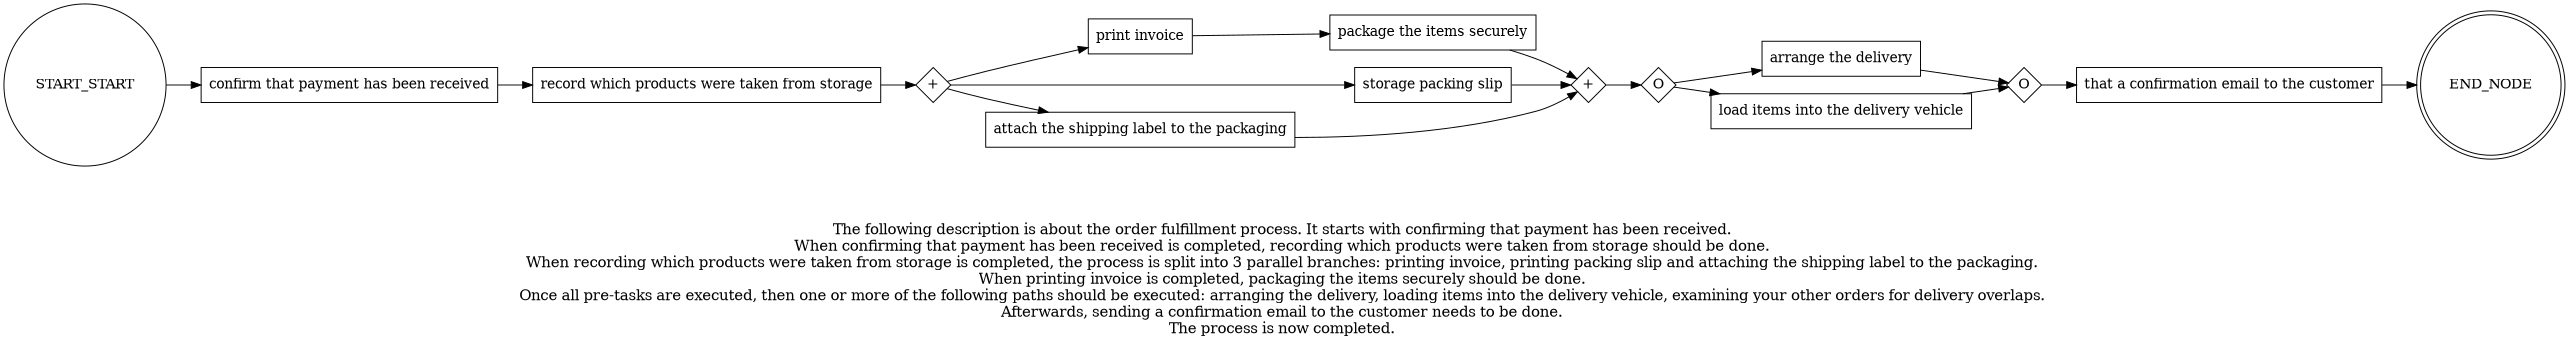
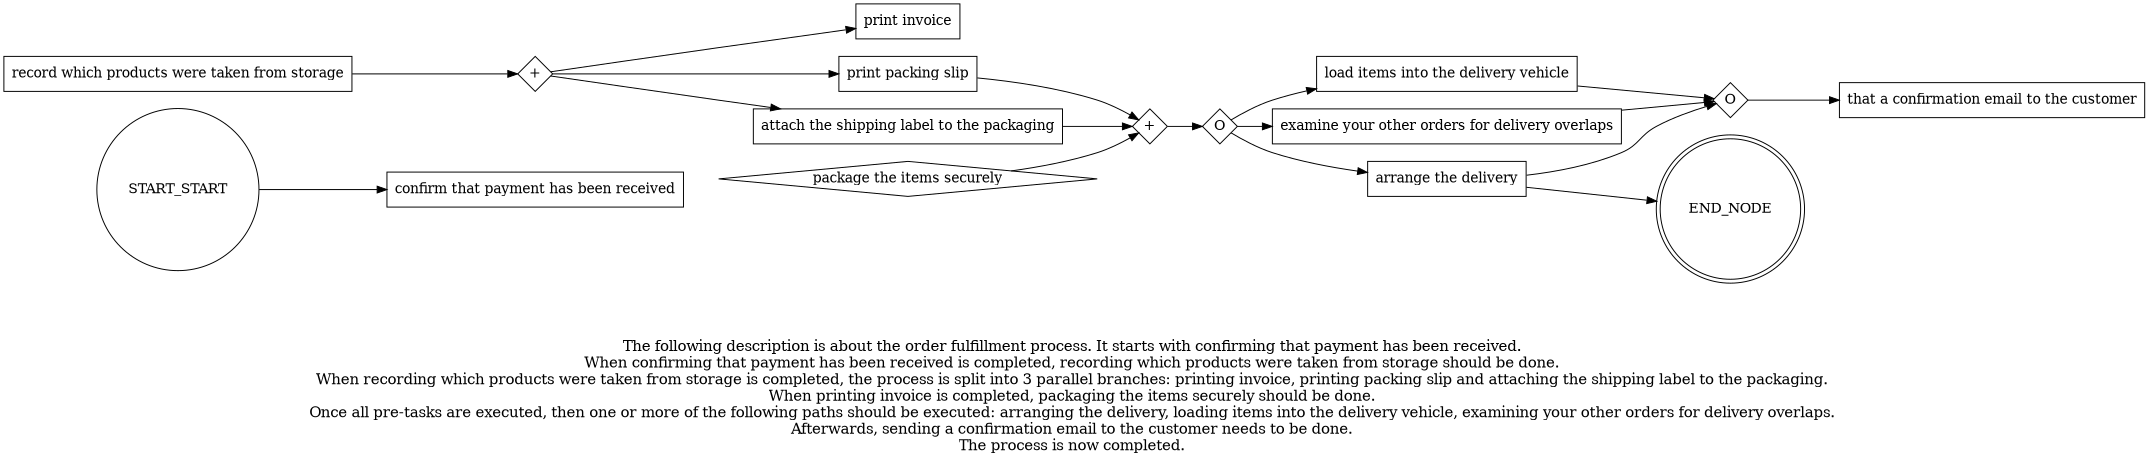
node "package the items securely": shape box -> diamond
edge "print invoice" -> "package the items securely": removed
edge "confirm that payment has been received" -> "record which products were taken from storage": removed
node "storage packing slip": label "storage packing slip" -> "print packing slip"
edge "that a confirmation email to the customer" -> "END_NODE": now "arrange the delivery" -> "END_NODE"
node "examine your other orders for delivery overlaps": added
